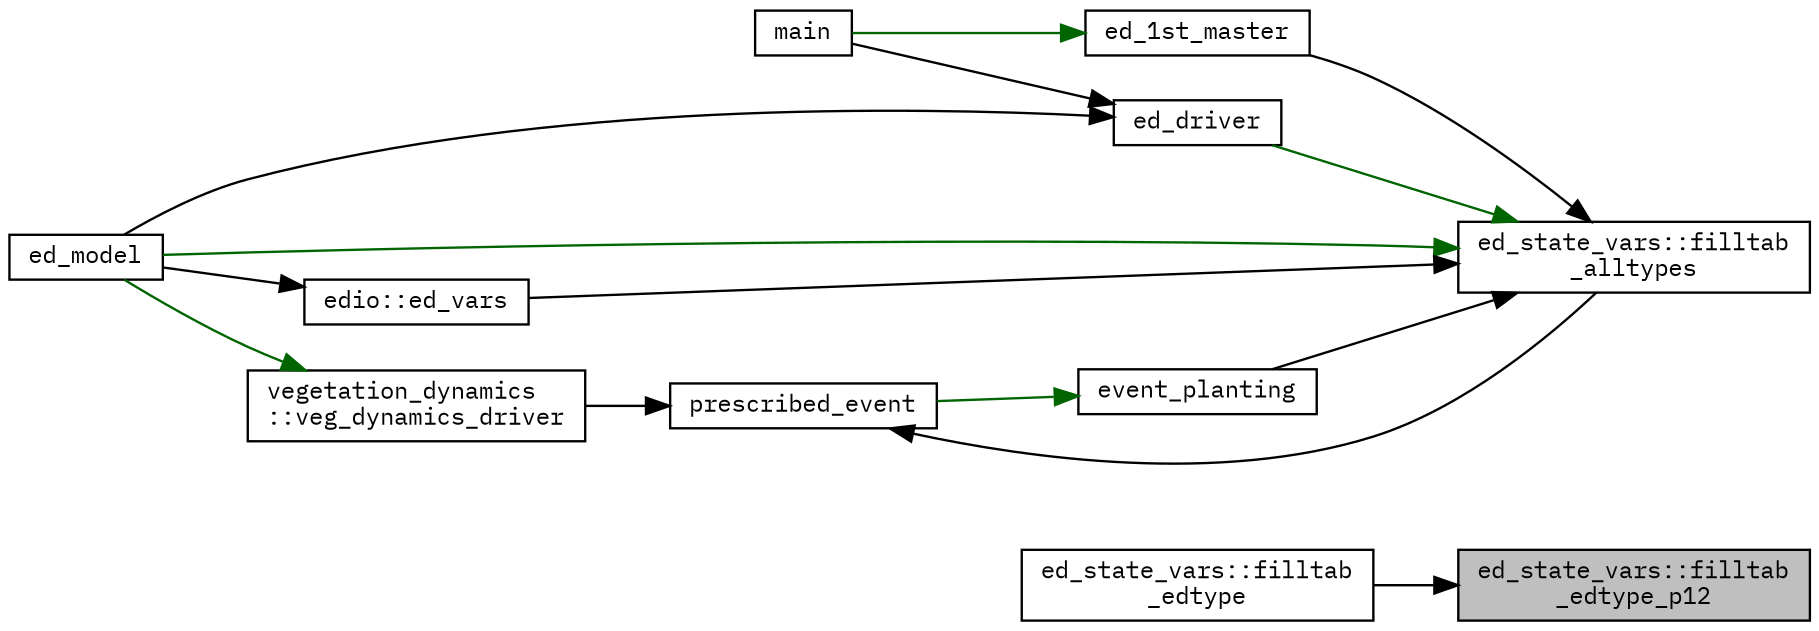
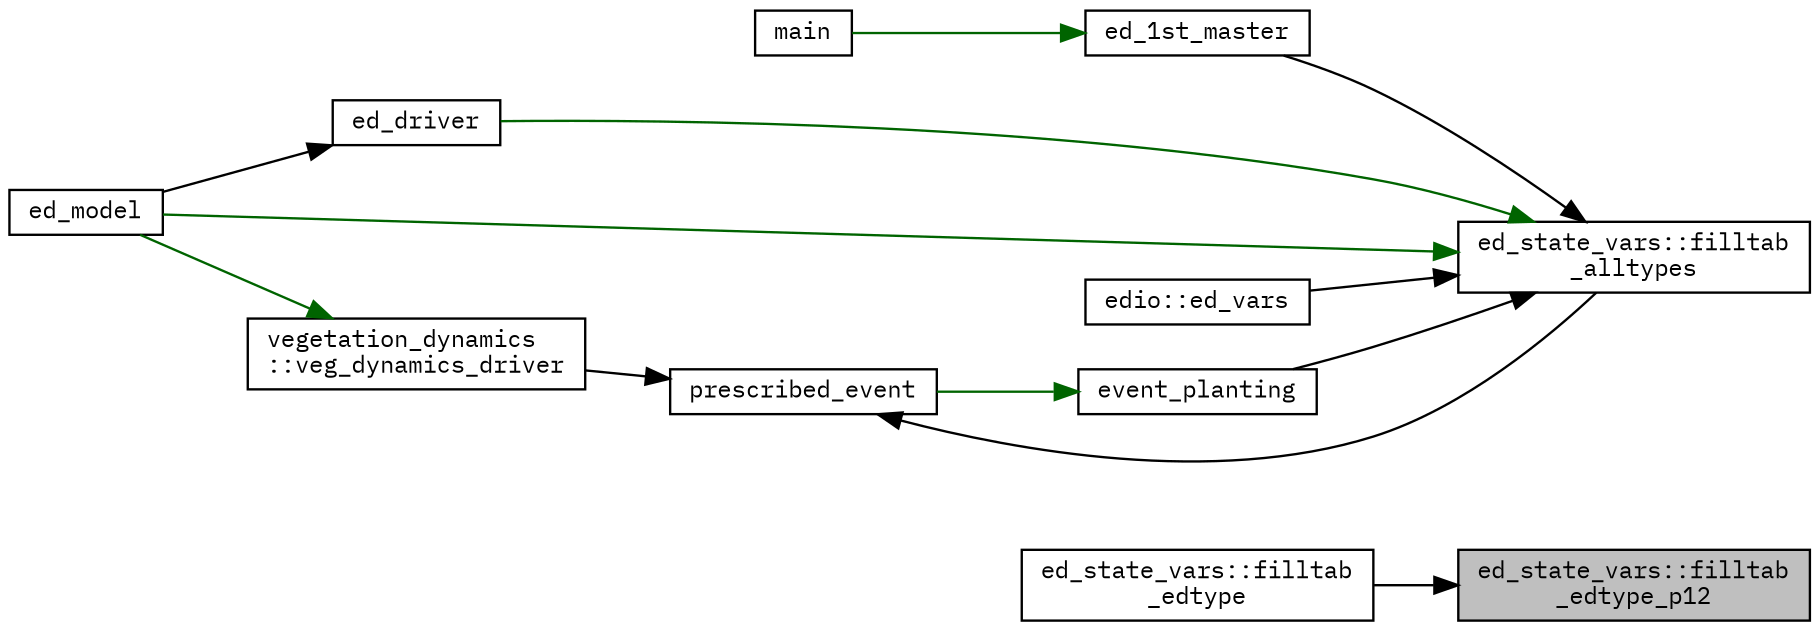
edge "main" -> "ed_driver": removed
edge "ed_model" -> "edio::ed_vars": removed
